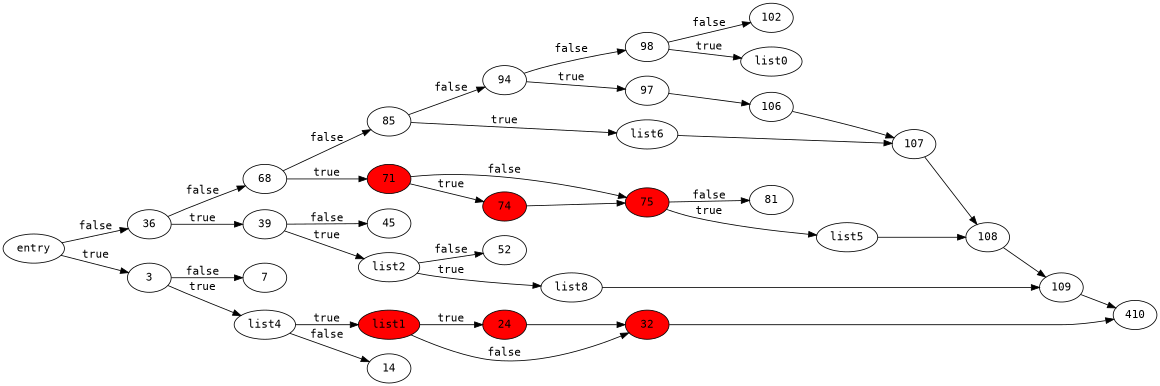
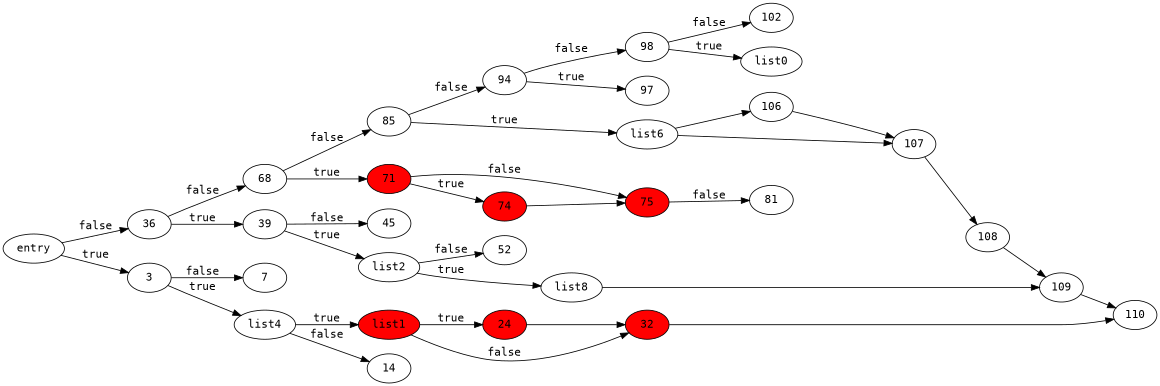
edge "97" -> "106": now "list6" -> "106"
node "list5": removed
node "410": label "410" -> "110"
